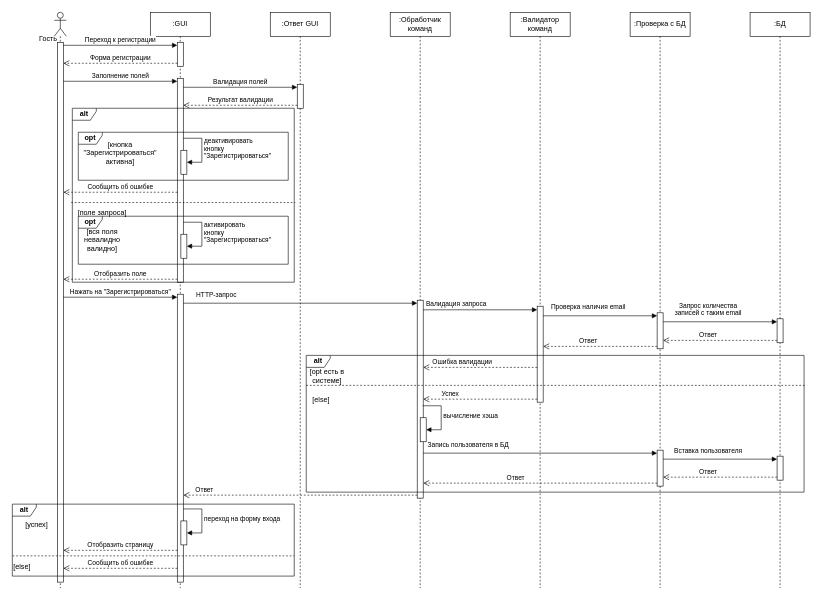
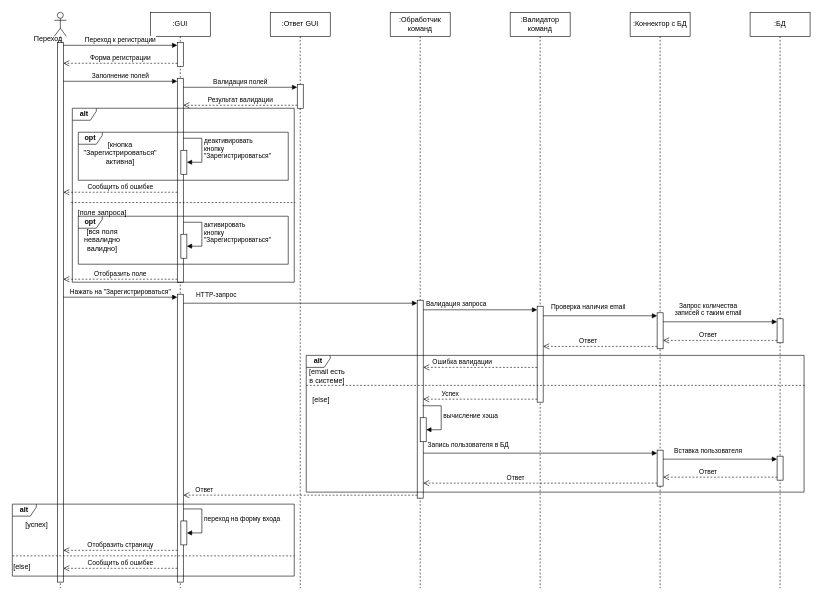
node ":Проверка с БД": label ":Проверка с БД" -> ":Коннектор с БД"
node "Гость": label "Гость" -> "Переход"
node "[opt есть в системе]": label "[opt есть в системе]" -> "[email есть в системе]"
